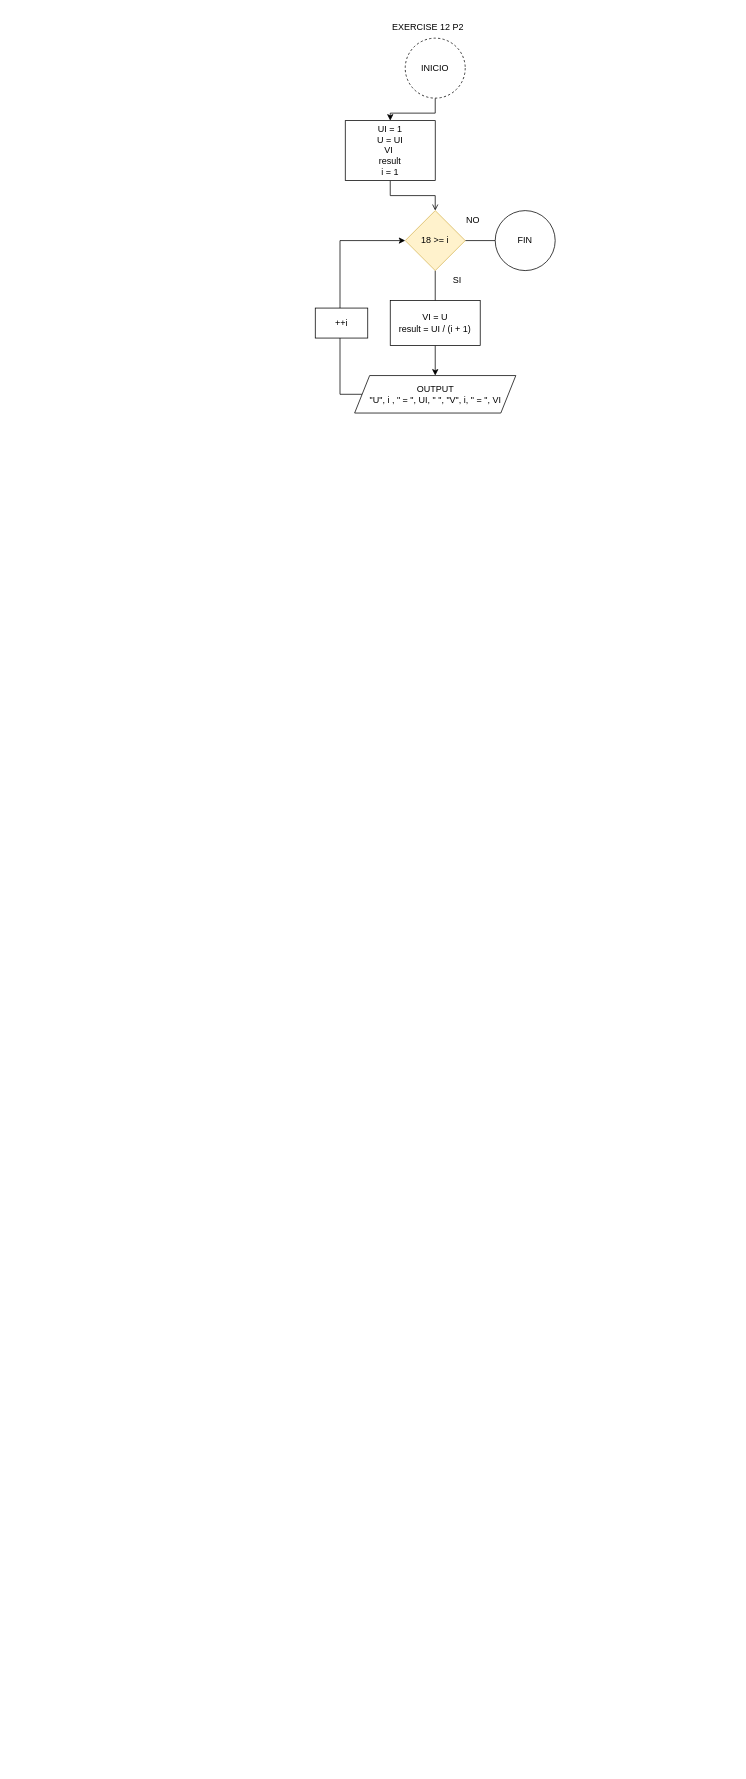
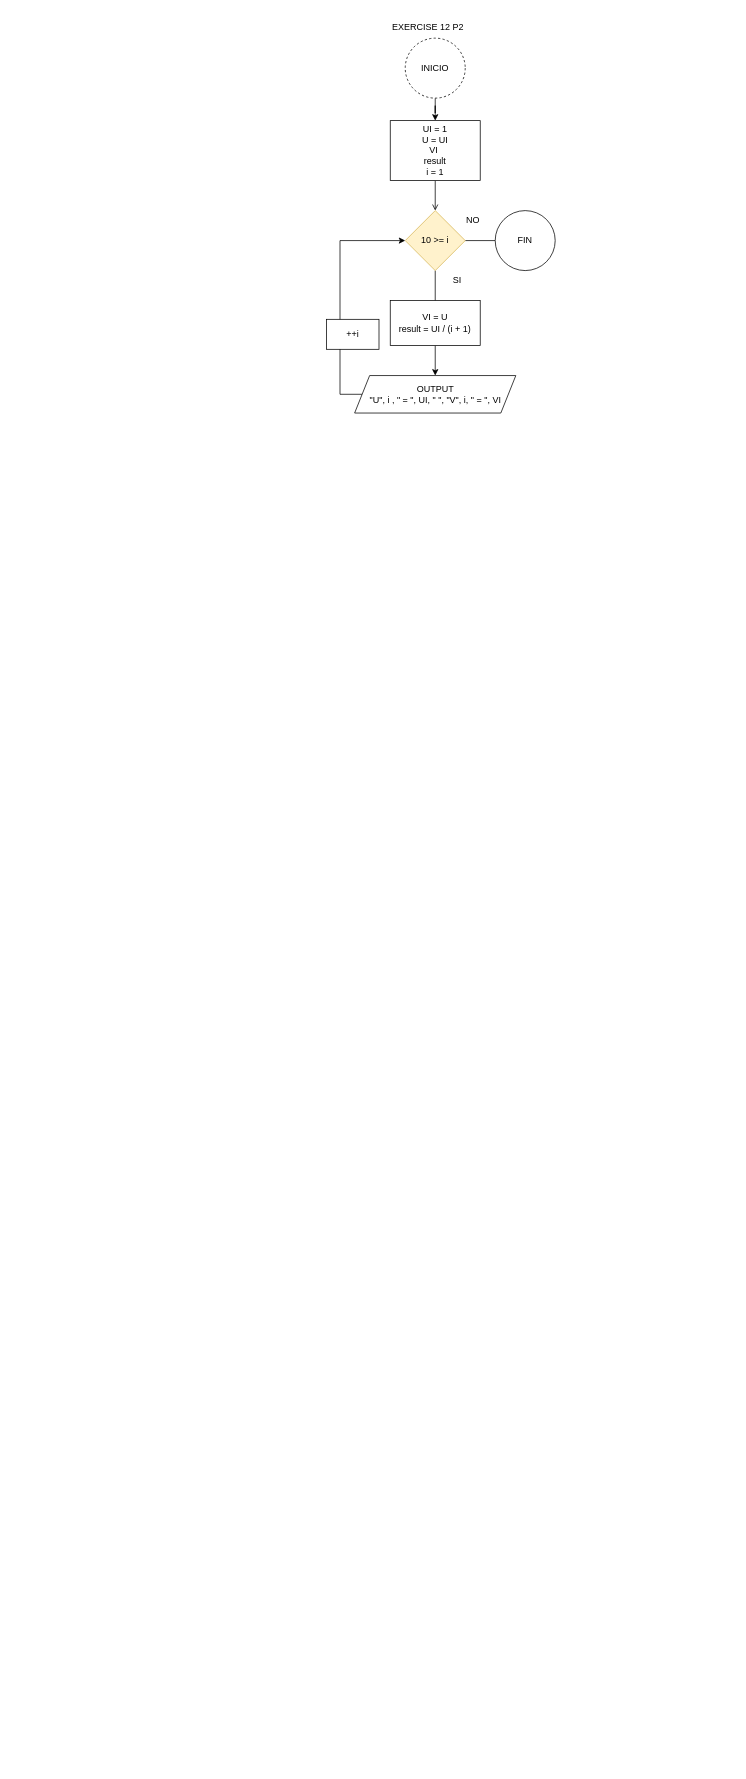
node "UI = 1 U = UI VI result i = 1": moved (390, 150) -> (435, 150)
node "18 >= i": label "18 >= i" -> "10 >= i"
node "++i": moved (342, 323) -> (353, 334)
